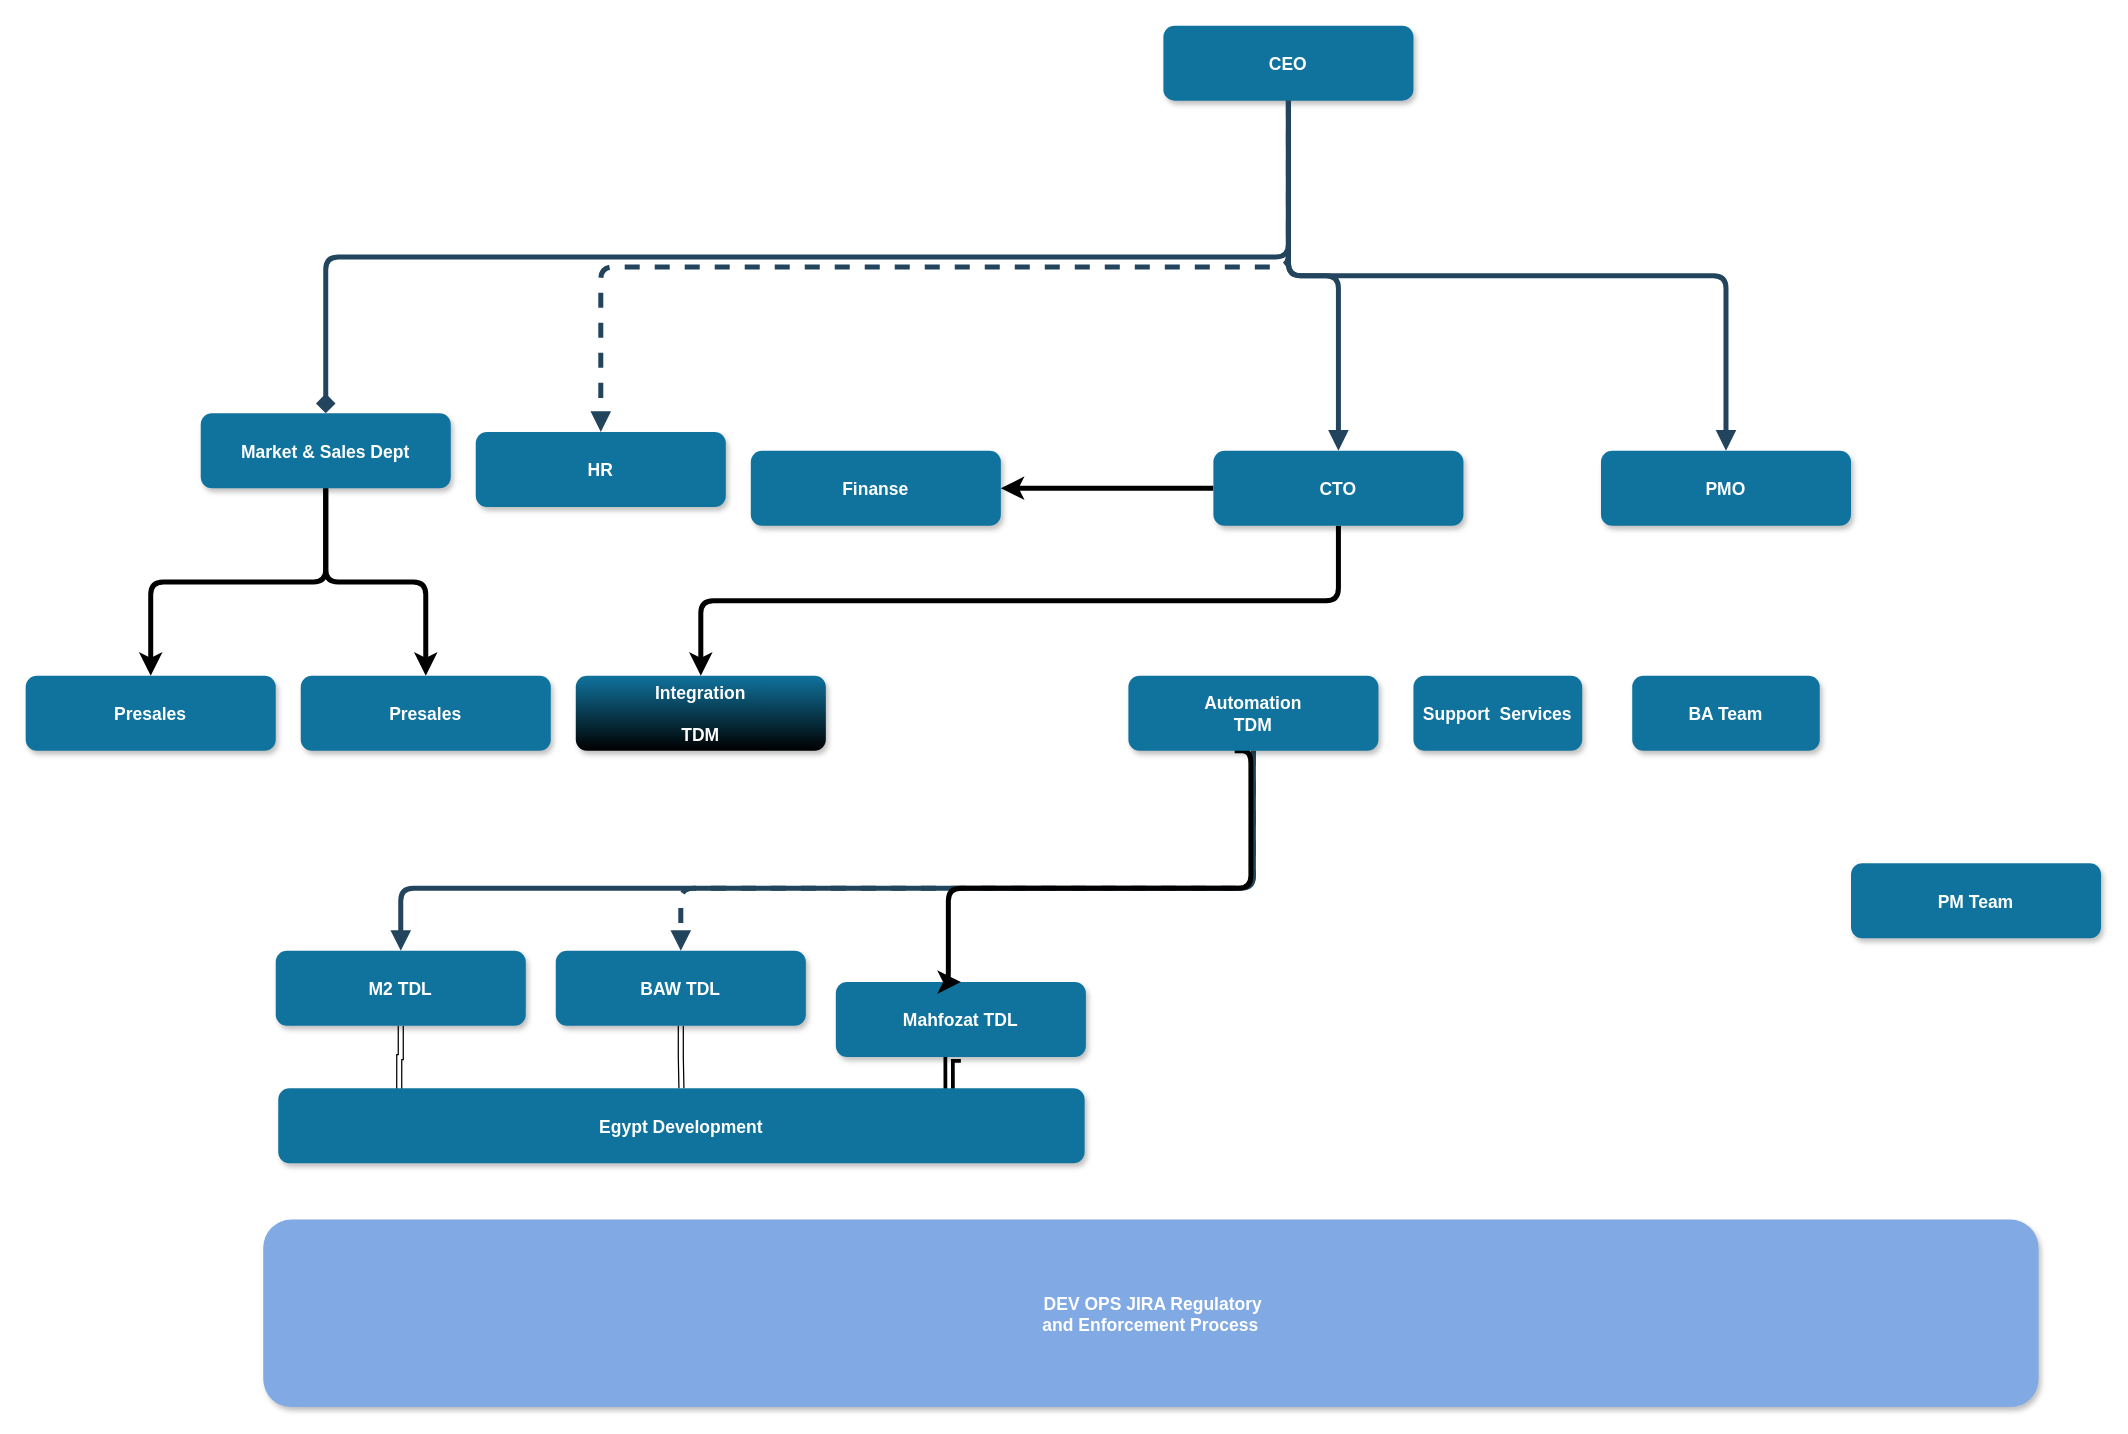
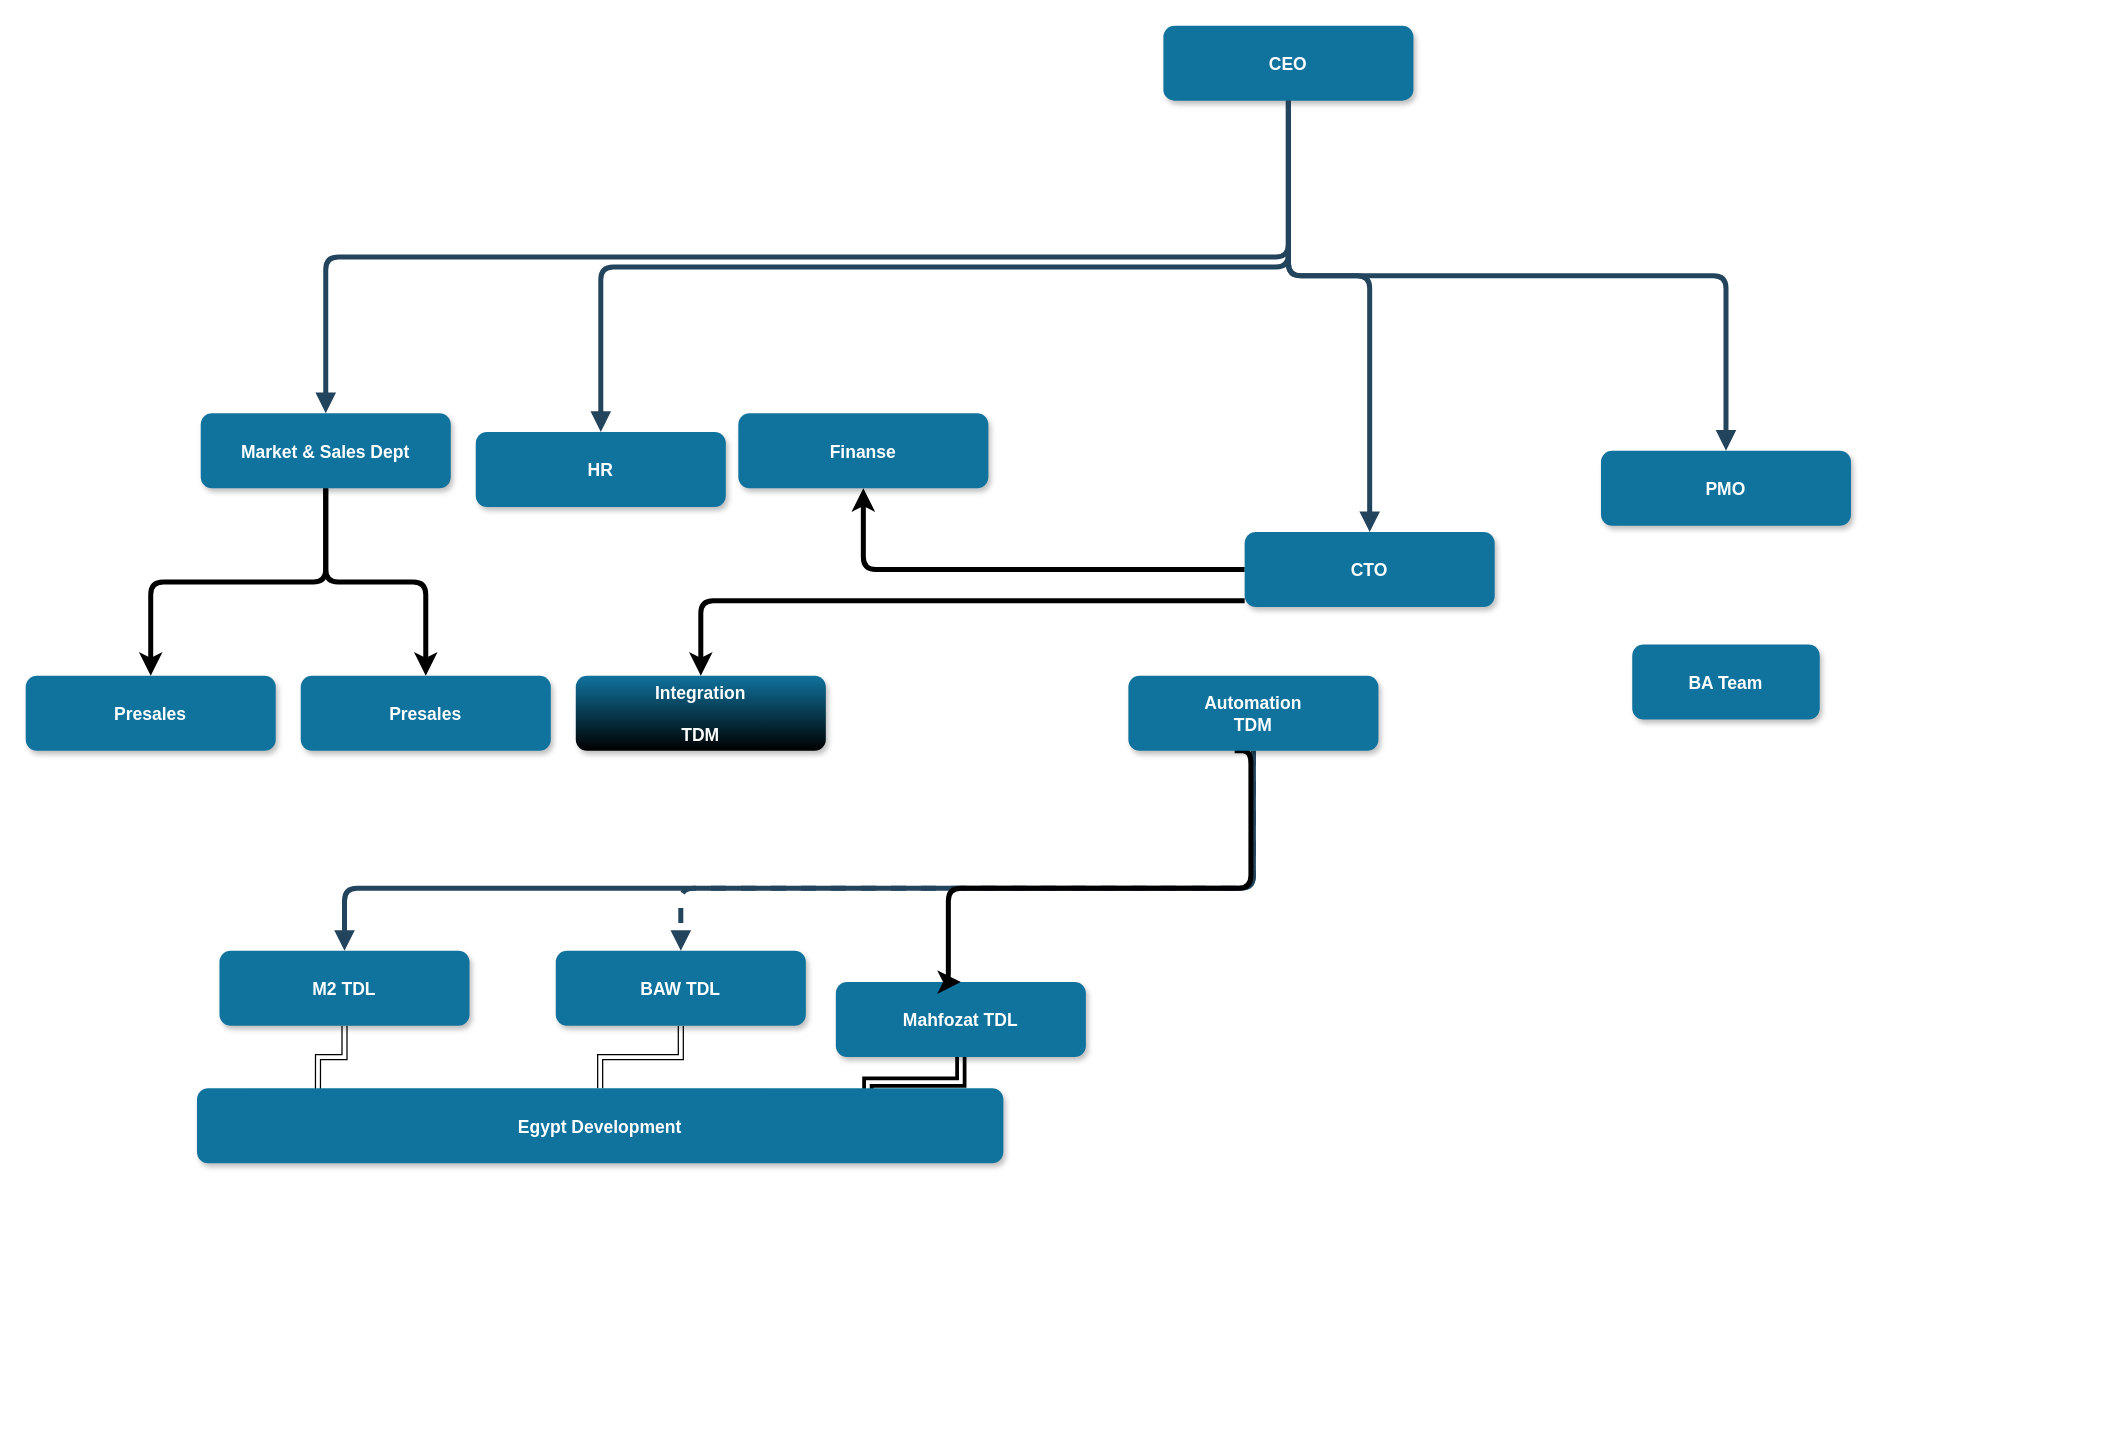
edge "CEO" -> "HR": style dashed -> solid
edge "CEO" -> "Market & Sales Dept": arrowhead diamond -> block
node "Finanse": moved (876, 488) -> (863, 451)
node "CTO": moved (1338, 488) -> (1369, 569)
node "Support Services": removed
node "BA Team": moved (1726, 713) -> (1726, 682)
node "PM Team": removed
node "M2 TDL": moved (401, 988) -> (344, 988)
node "Egypt Development": moved (681, 1126) -> (600, 1126)
node "DEV OPS JIRA Regulatory and Enforcement Process": removed
